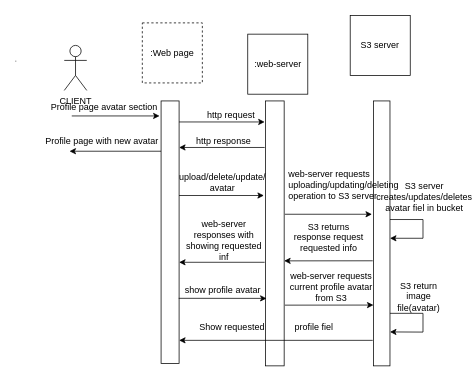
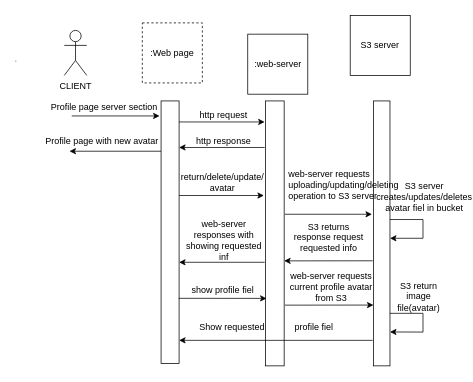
node "CLIENT": moved (75, 68) -> (75, 53)
node "Profile page avatar section": label "Profile page avatar section" -> "Profile page server section"
node "http request": moved (230, 115) -> (223, 115)
node "upload/delete/update/ avatar": label "upload/delete/update/ avatar" -> "return/delete/update/ avatar"
node "show profile avatar": label "show profile avatar" -> "show profile fiel"
